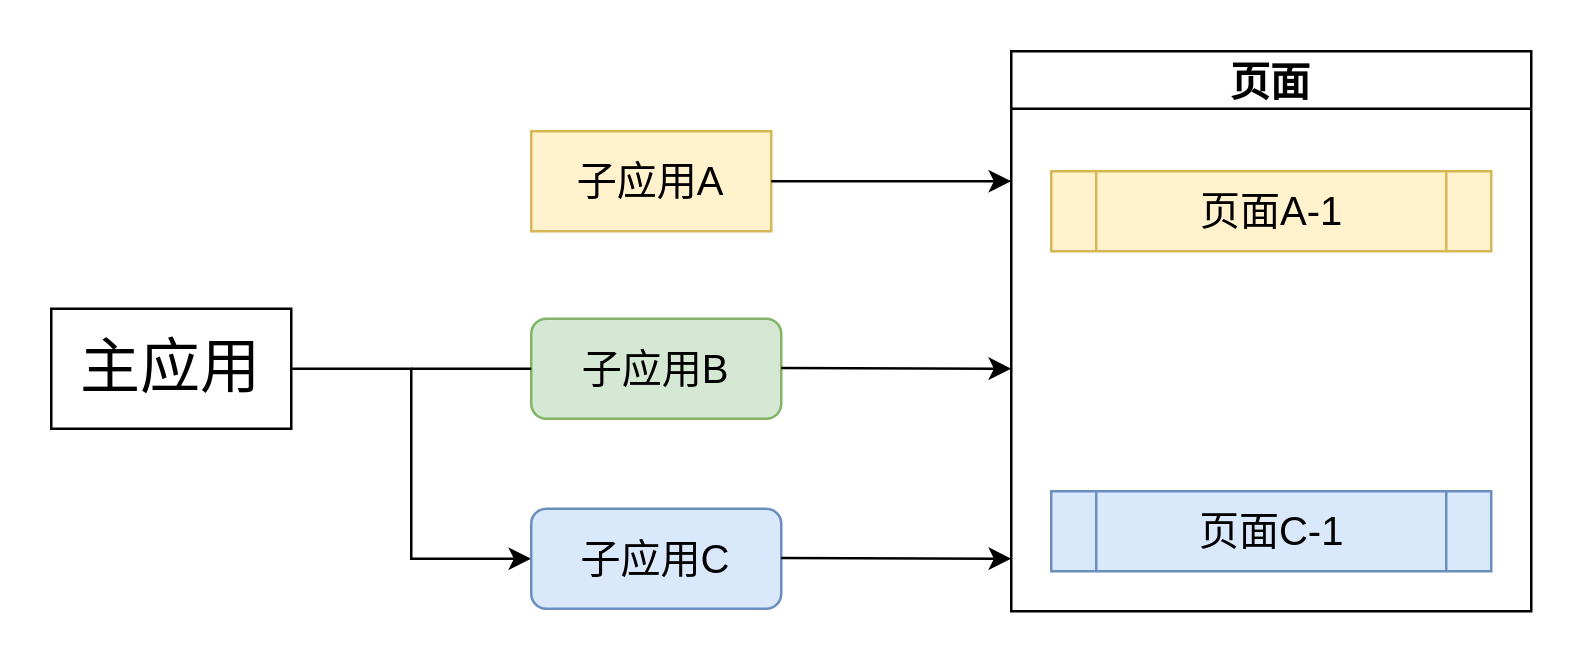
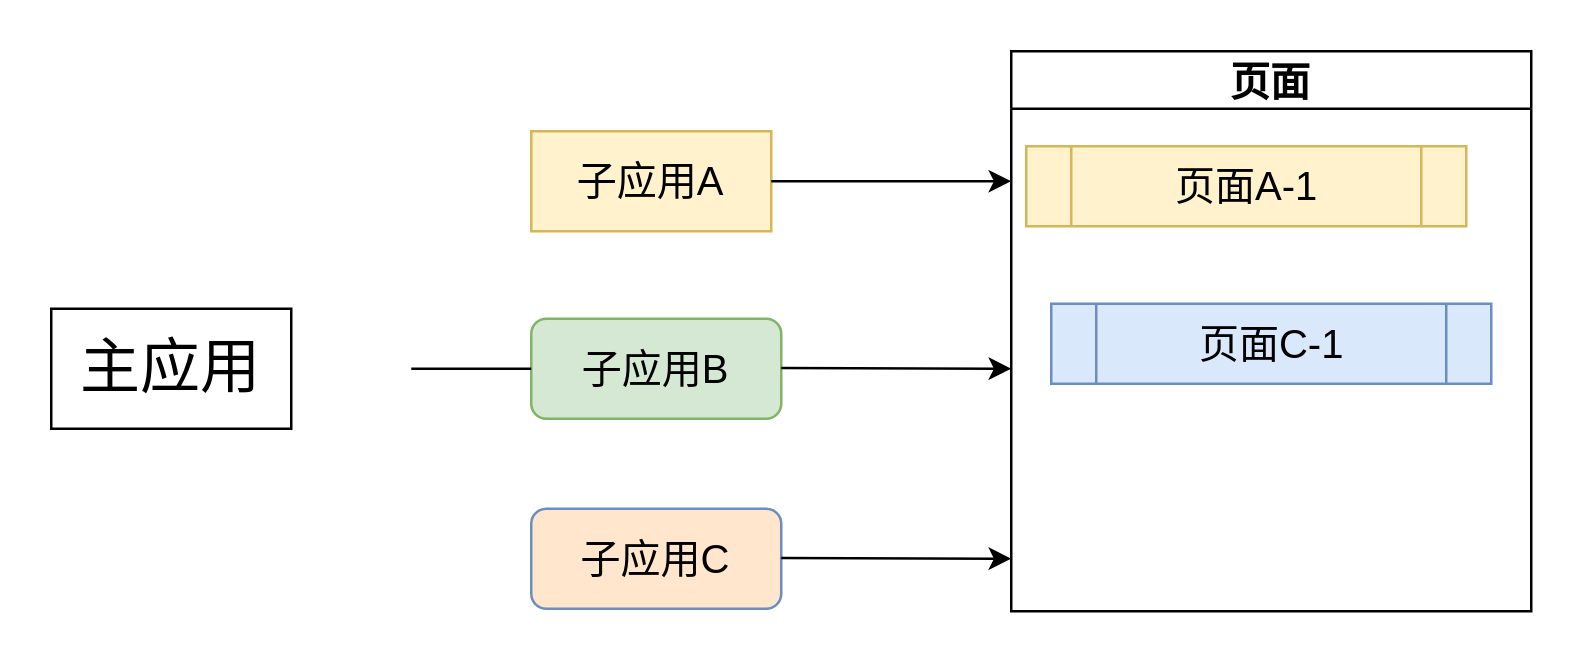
node "页面A-1": moved (1271, 211) -> (1246, 186)
edge "主应用" -> "子应用C": removed
node "页面C-1": moved (1271, 531) -> (1271, 344)
node "子应用C": fillcolor #dae8fc -> #ffe6cc
